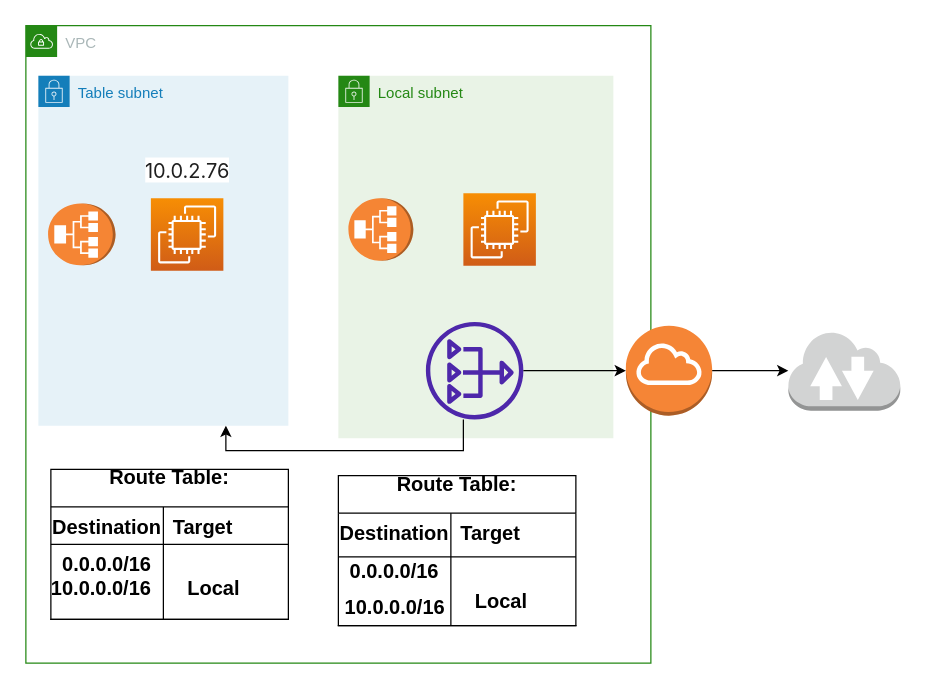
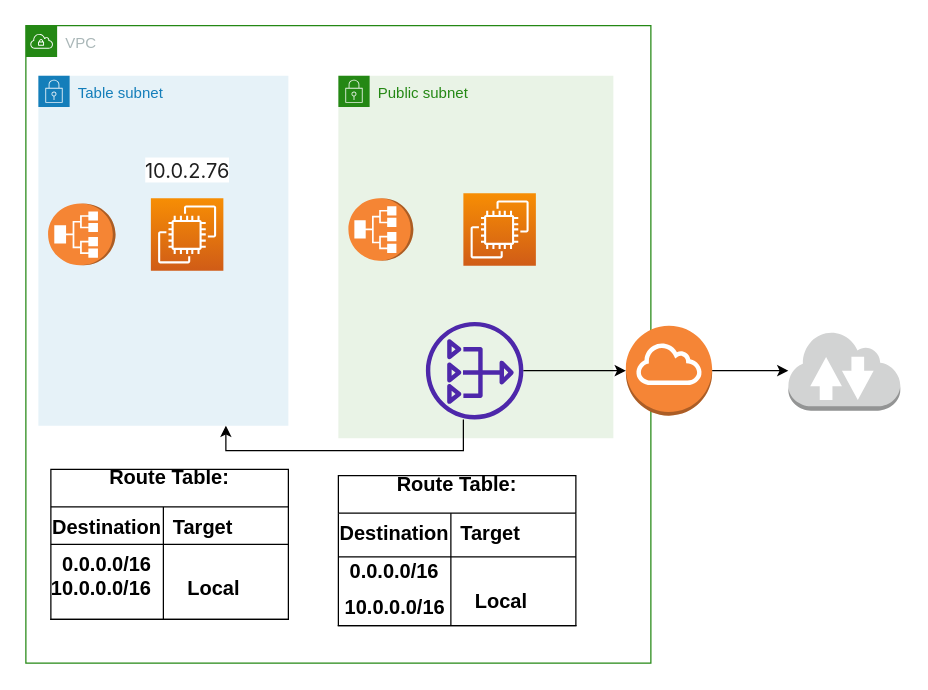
node "Local subnet": label "Local subnet" -> "Public subnet"
